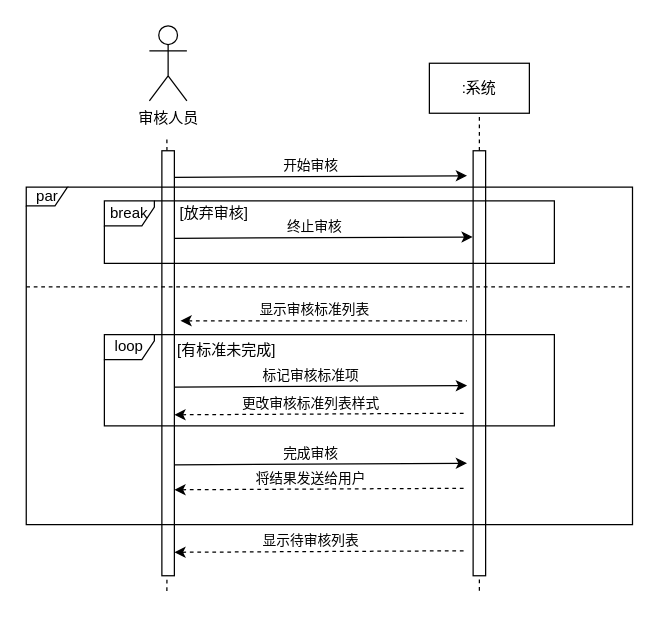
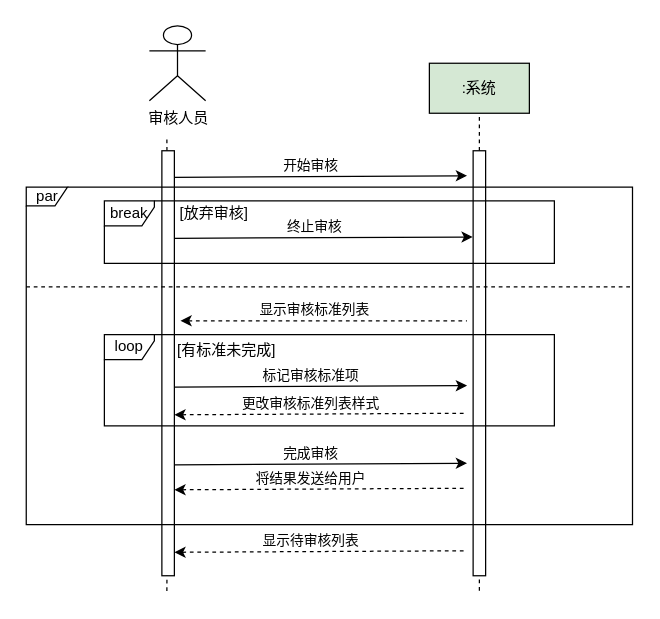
node "审核人员": size 38x75 -> 56x75
node ":系统": fillcolor #ffffff -> #d5e8d4
